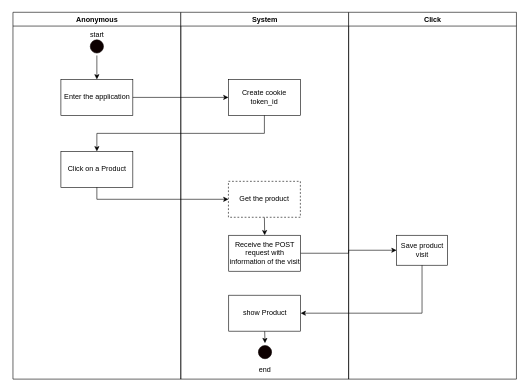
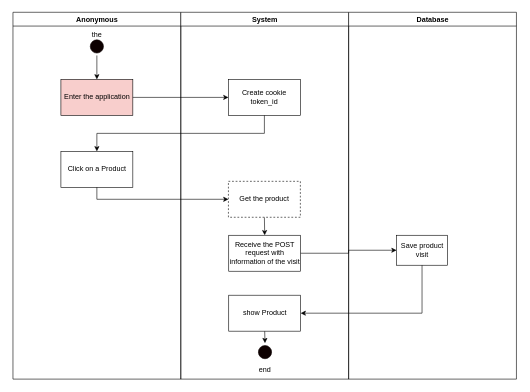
node "Click": label "Click" -> "Database"
node "start": label "start" -> "the"
node "Enter the application": fillcolor #ffffff -> #f8cecc
